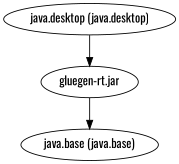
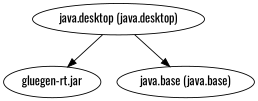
edge "gluegen-rt.jar" -> "java.base (java.base)": now "java.desktop (java.desktop)" -> "java.base (java.base)"
